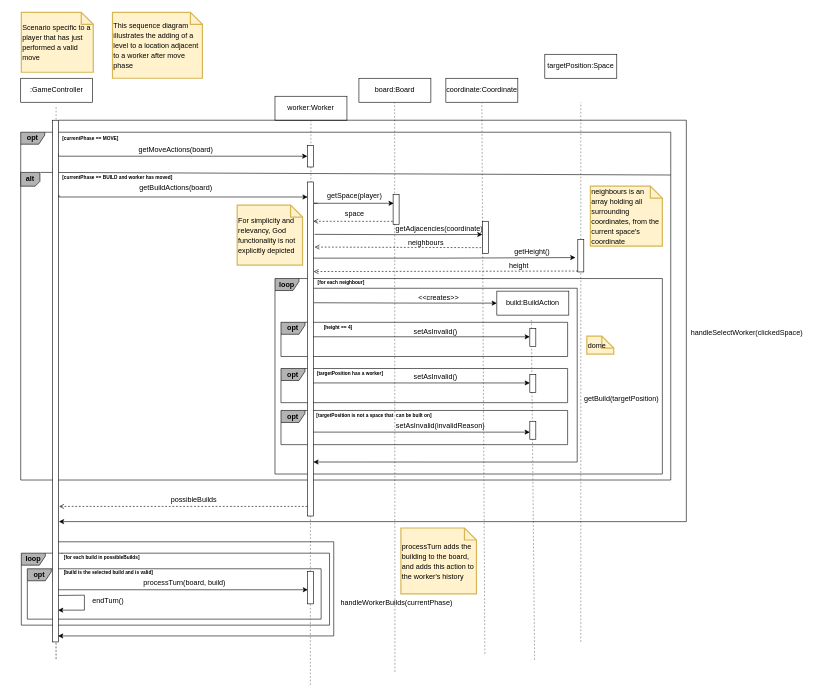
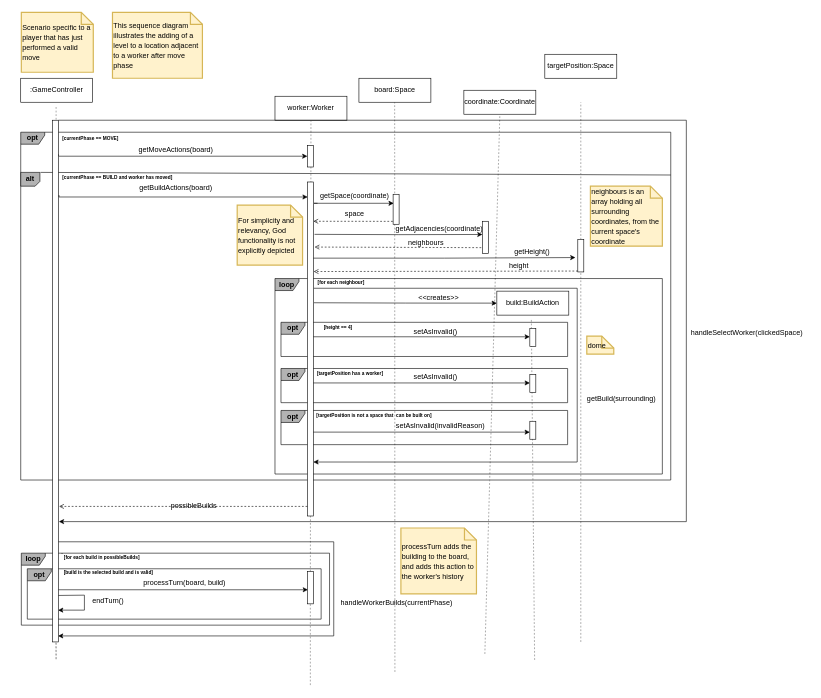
node "board:Board": label "board:Board" -> "board:Space"
node "coordinate:Coordinate": moved (482, 90) -> (500, 102)
node "getSpace(player)": label "getSpace(player)" -> "getSpace(coordinate)"
node "getBuild(targetPosition)": label "getBuild(targetPosition)" -> "getBuild(surrounding)"
node "possibleBuilds": moved (194, 504) -> (194, 510)
